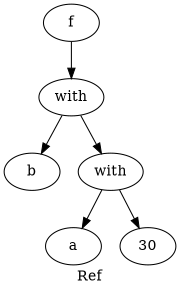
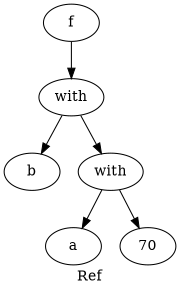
node "30": label "30" -> "70"
